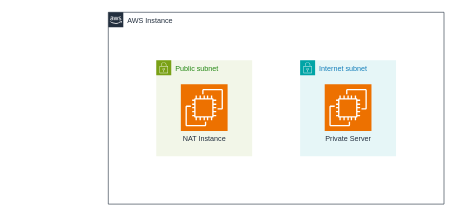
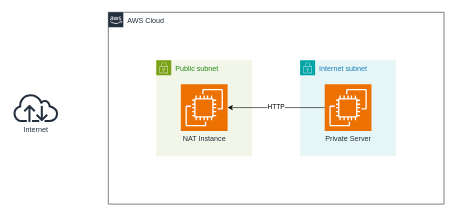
node "AWS Instance": label "AWS Instance" -> "AWS Cloud"
node "Internet": added
edge "Private Server" -> "NAT Instance": added, label "HTTP"
